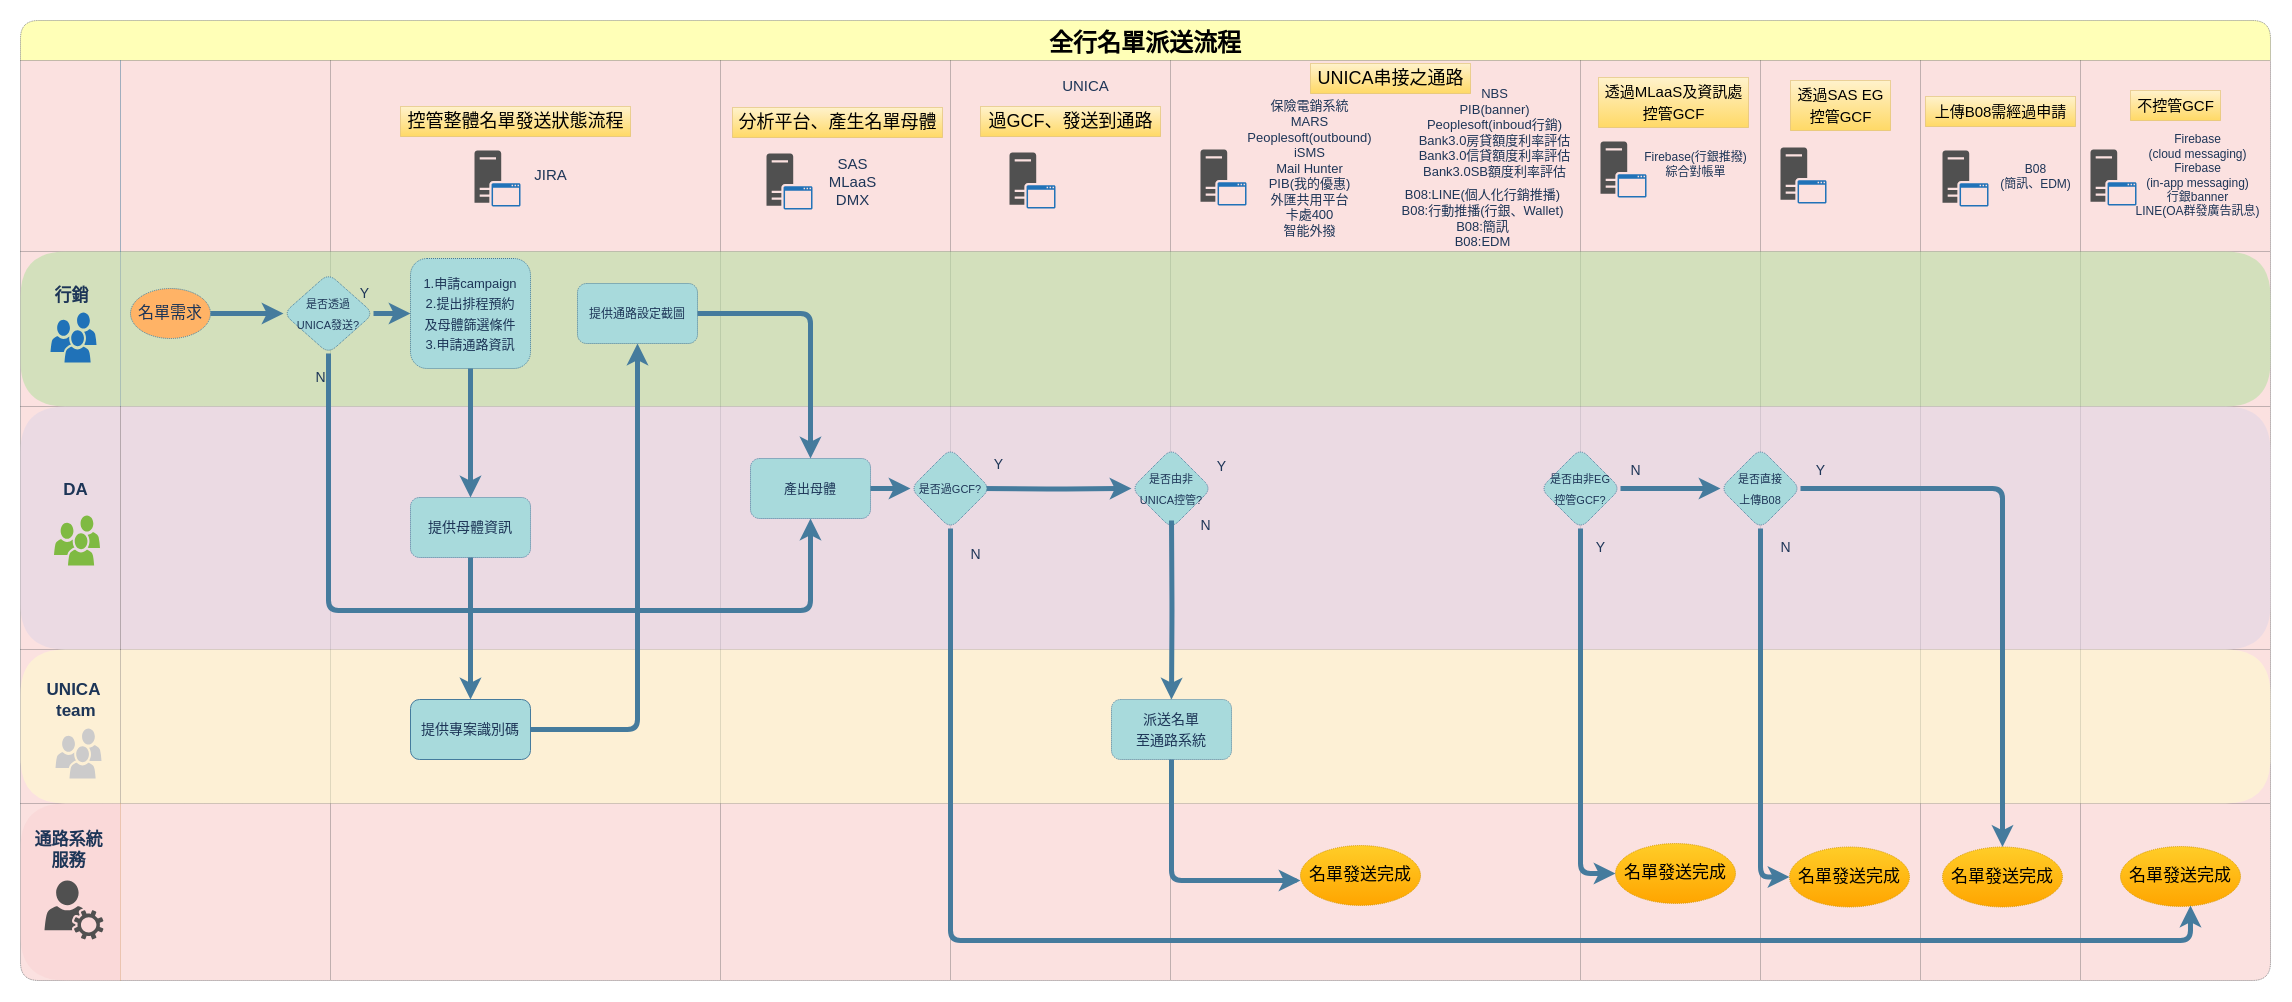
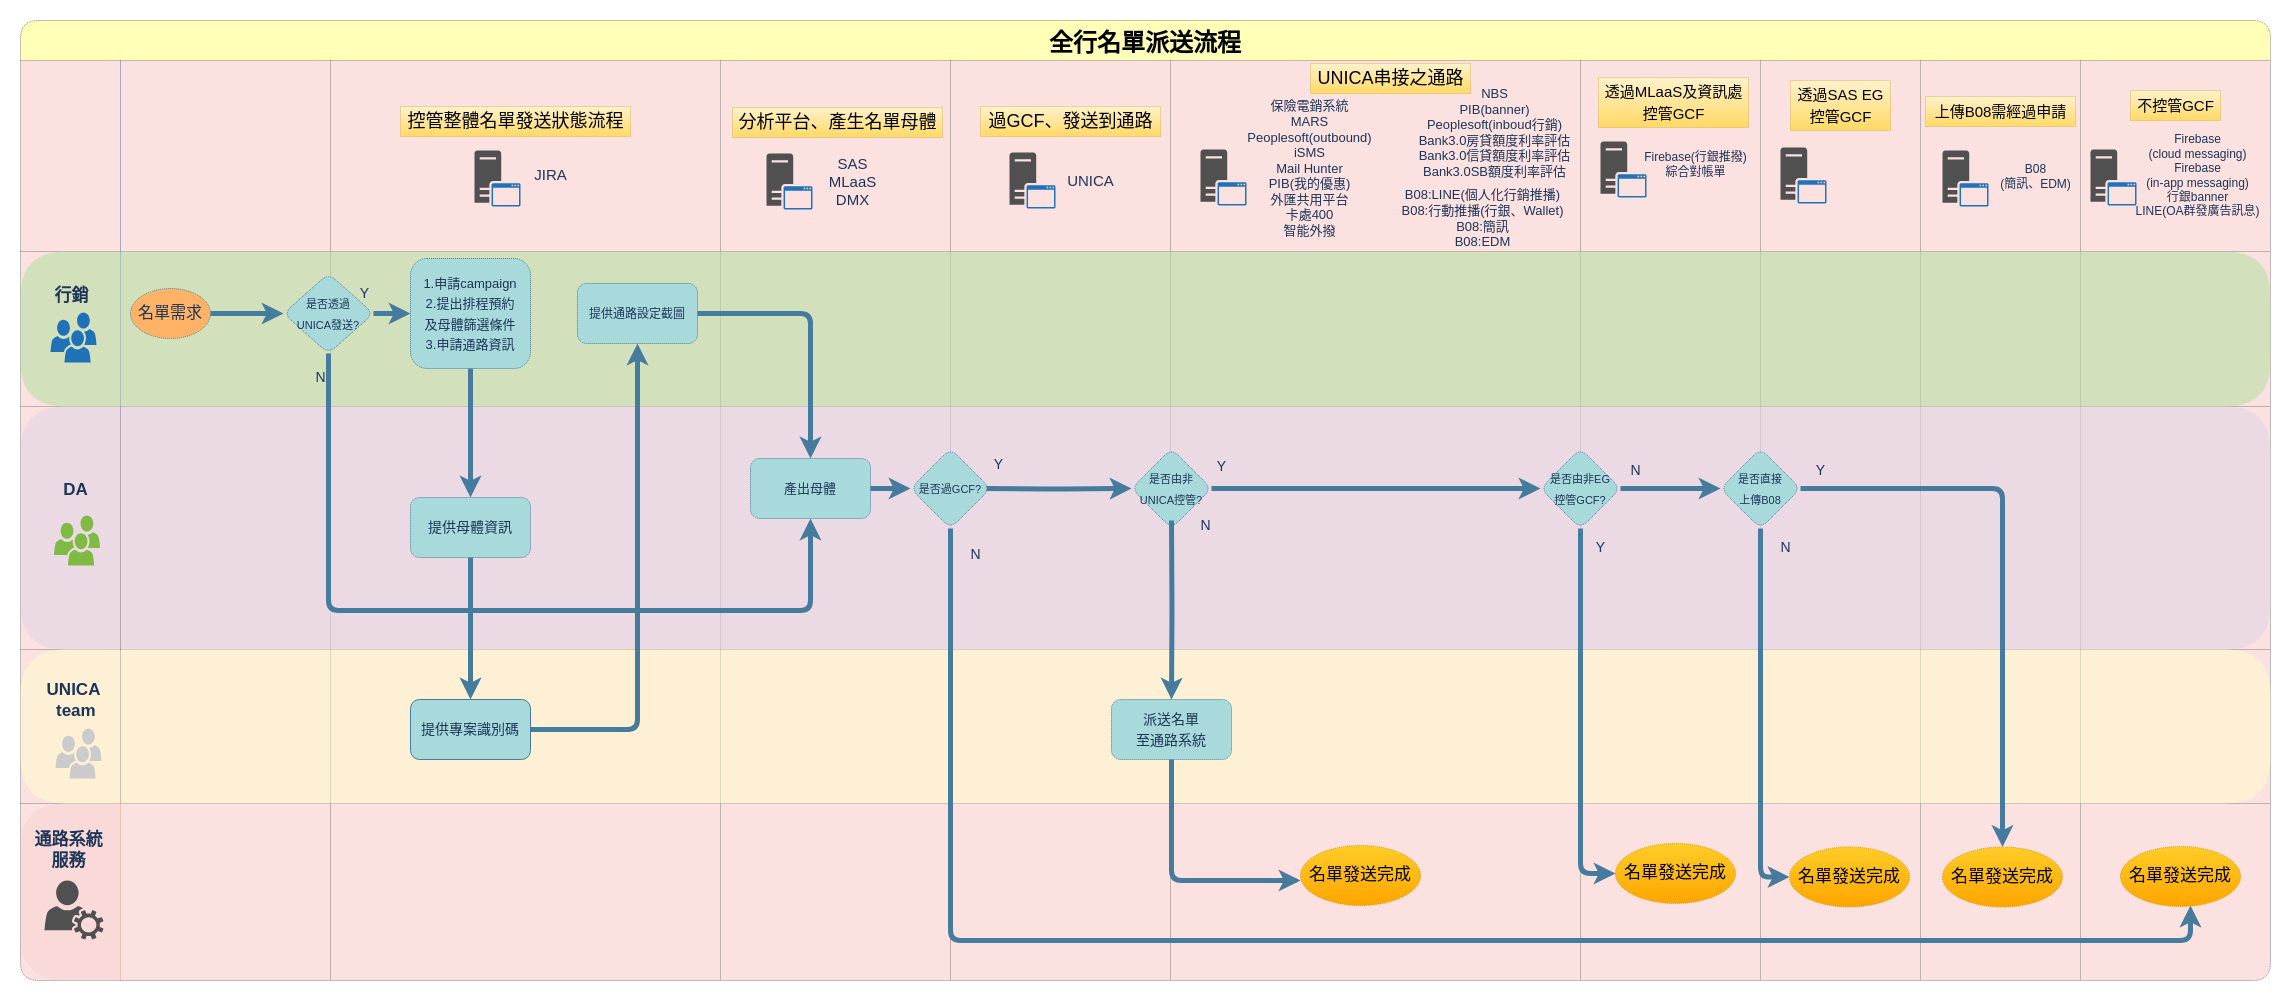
node "UNICA": moved (1086, 86) -> (1091, 181)
edge "是否由非UNICA控管?" -> "是否由非EG 控管GCF?": added
